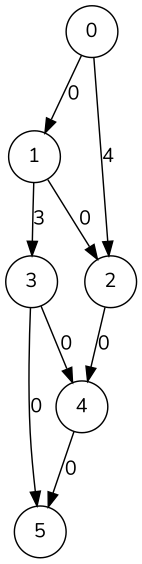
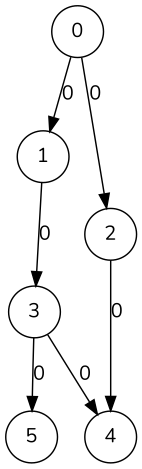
edge "0" -> "2": label "4" -> "0"
edge "1" -> "2": removed, label "0"
edge "1" -> "3": label "3" -> "0"
edge "4" -> "5": removed, label "0"
